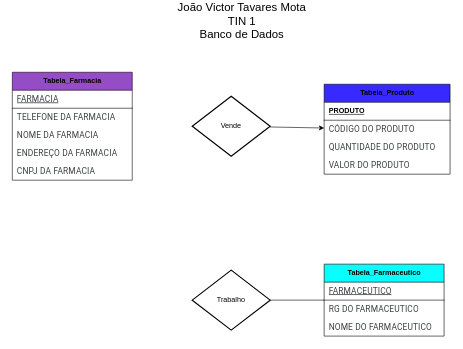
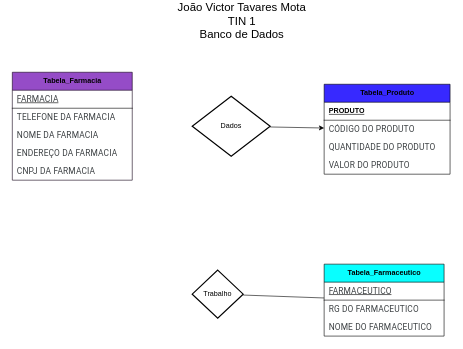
node "Vende": label "Vende" -> "Dados"
node "Trabalho": size 78x60 -> 51x48
